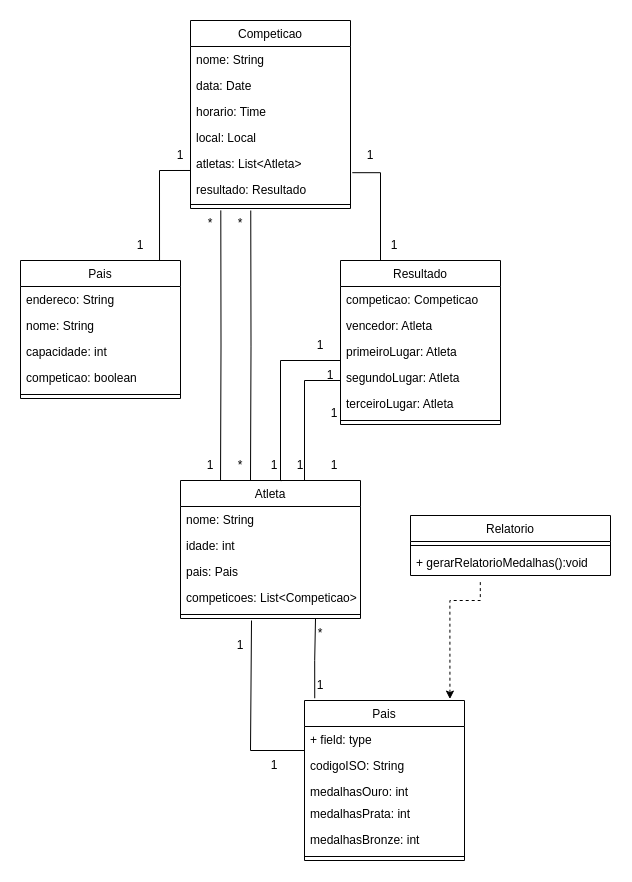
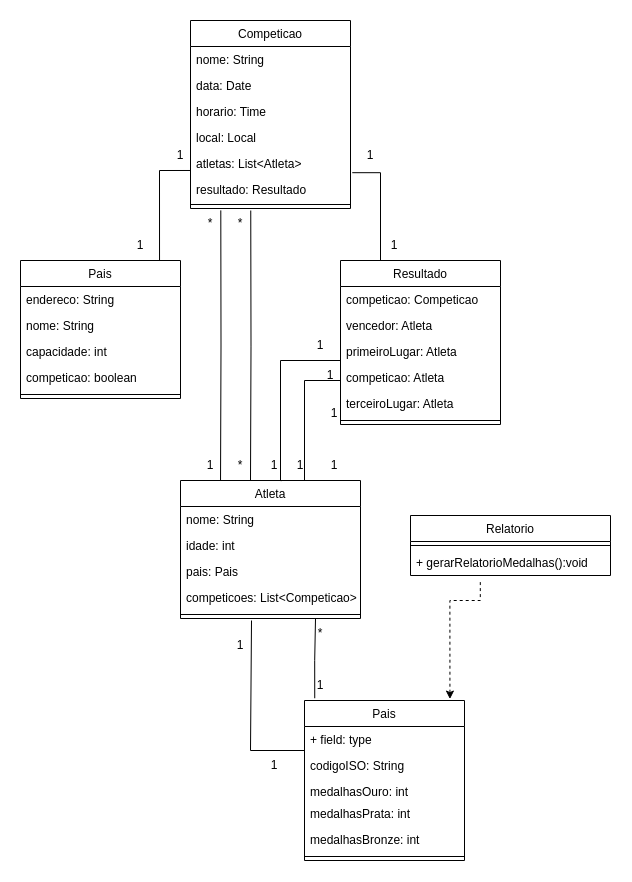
node "segundoLugar: Atleta": label "segundoLugar: Atleta" -> "competicao: Atleta"
